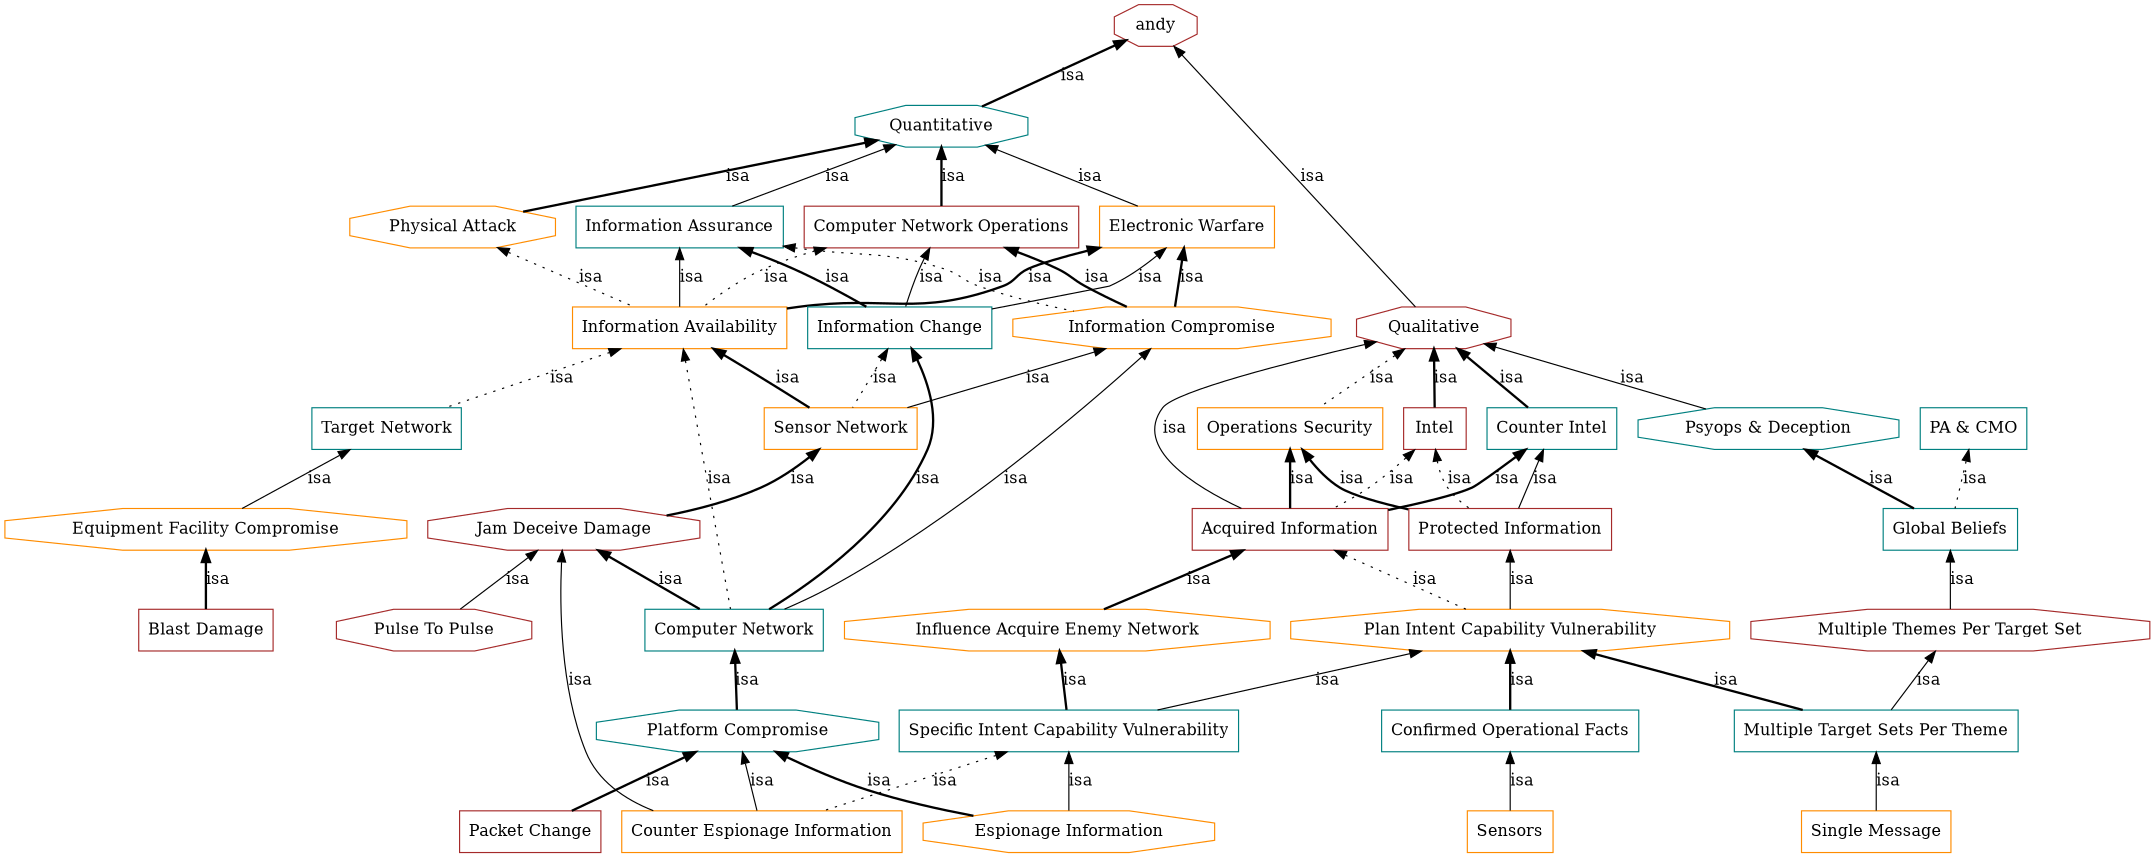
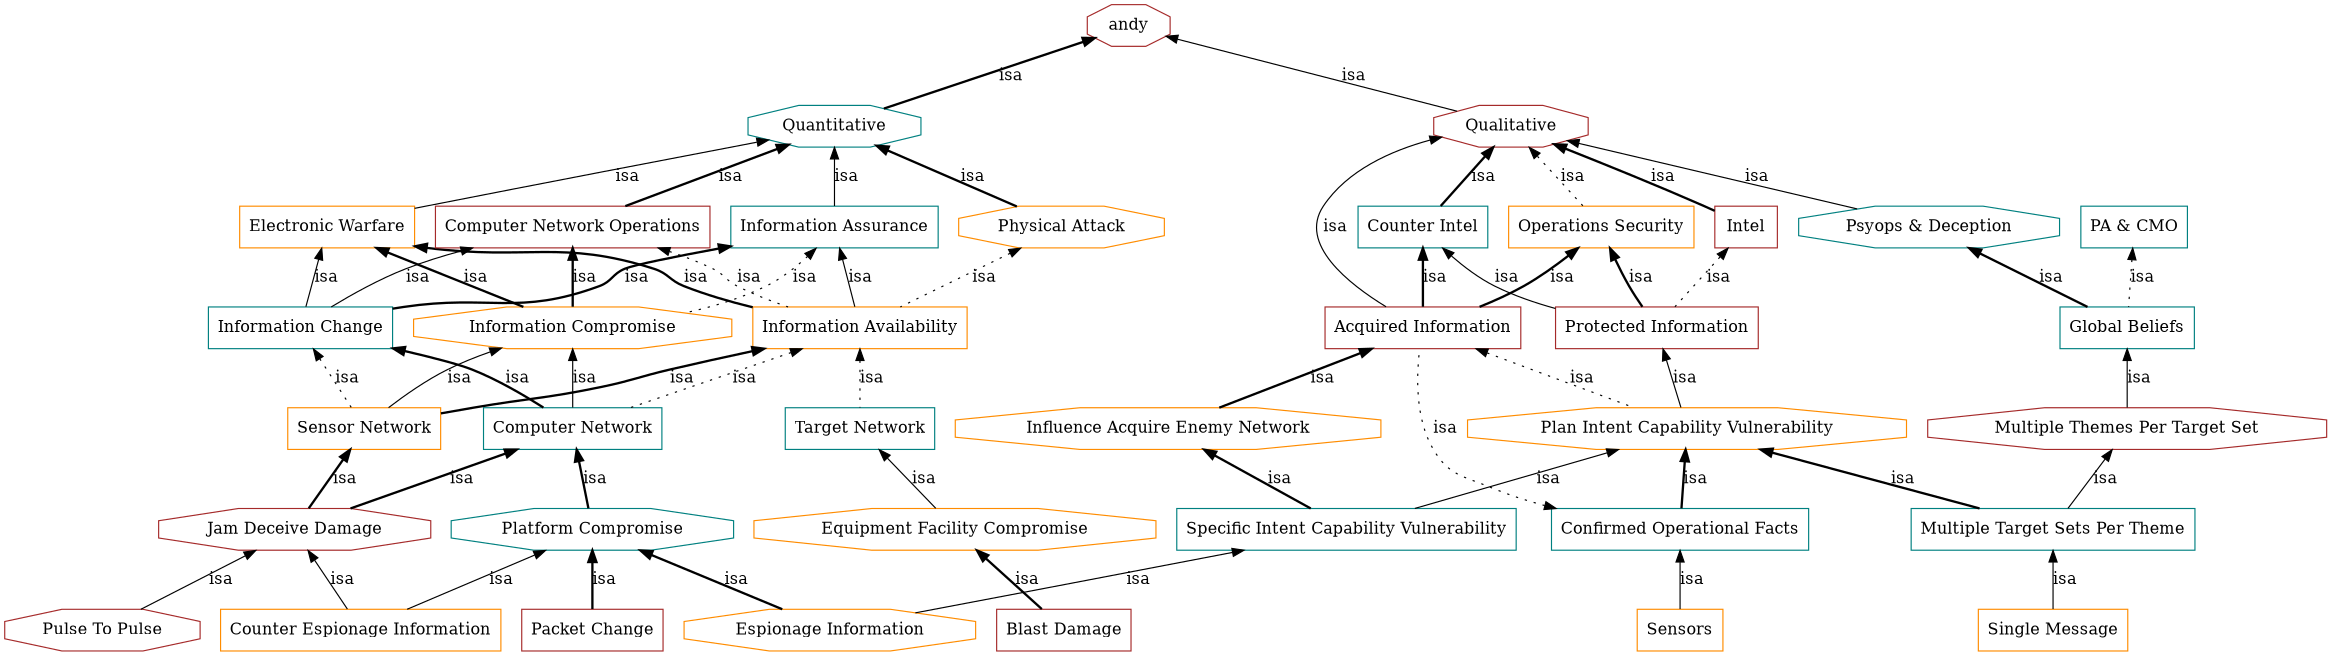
edge "Acquired Information" -> "Intel": now "Acquired Information" -> "Confirmed Operational Facts"
edge "Computer Network" -> "Jam Deceive Damage": reversed
edge "Counter Espionage Information" -> "Specific Intent Capability Vulnerability": removed, label "isa"
